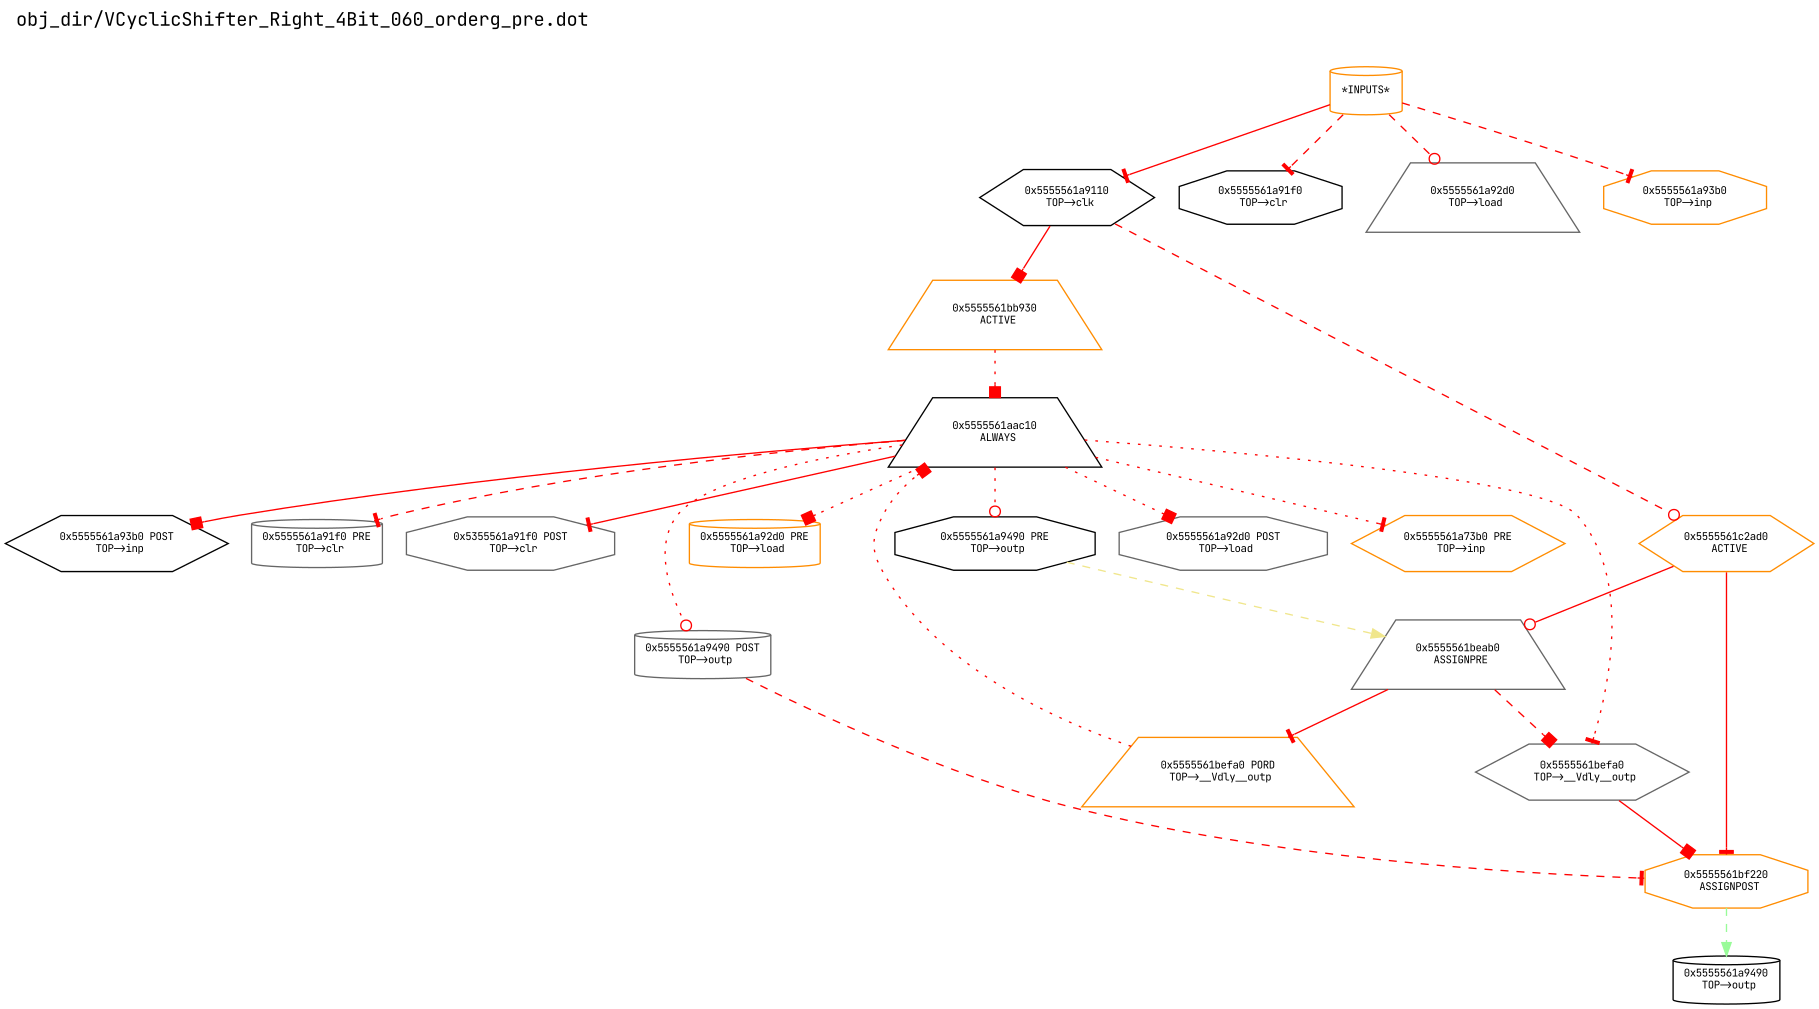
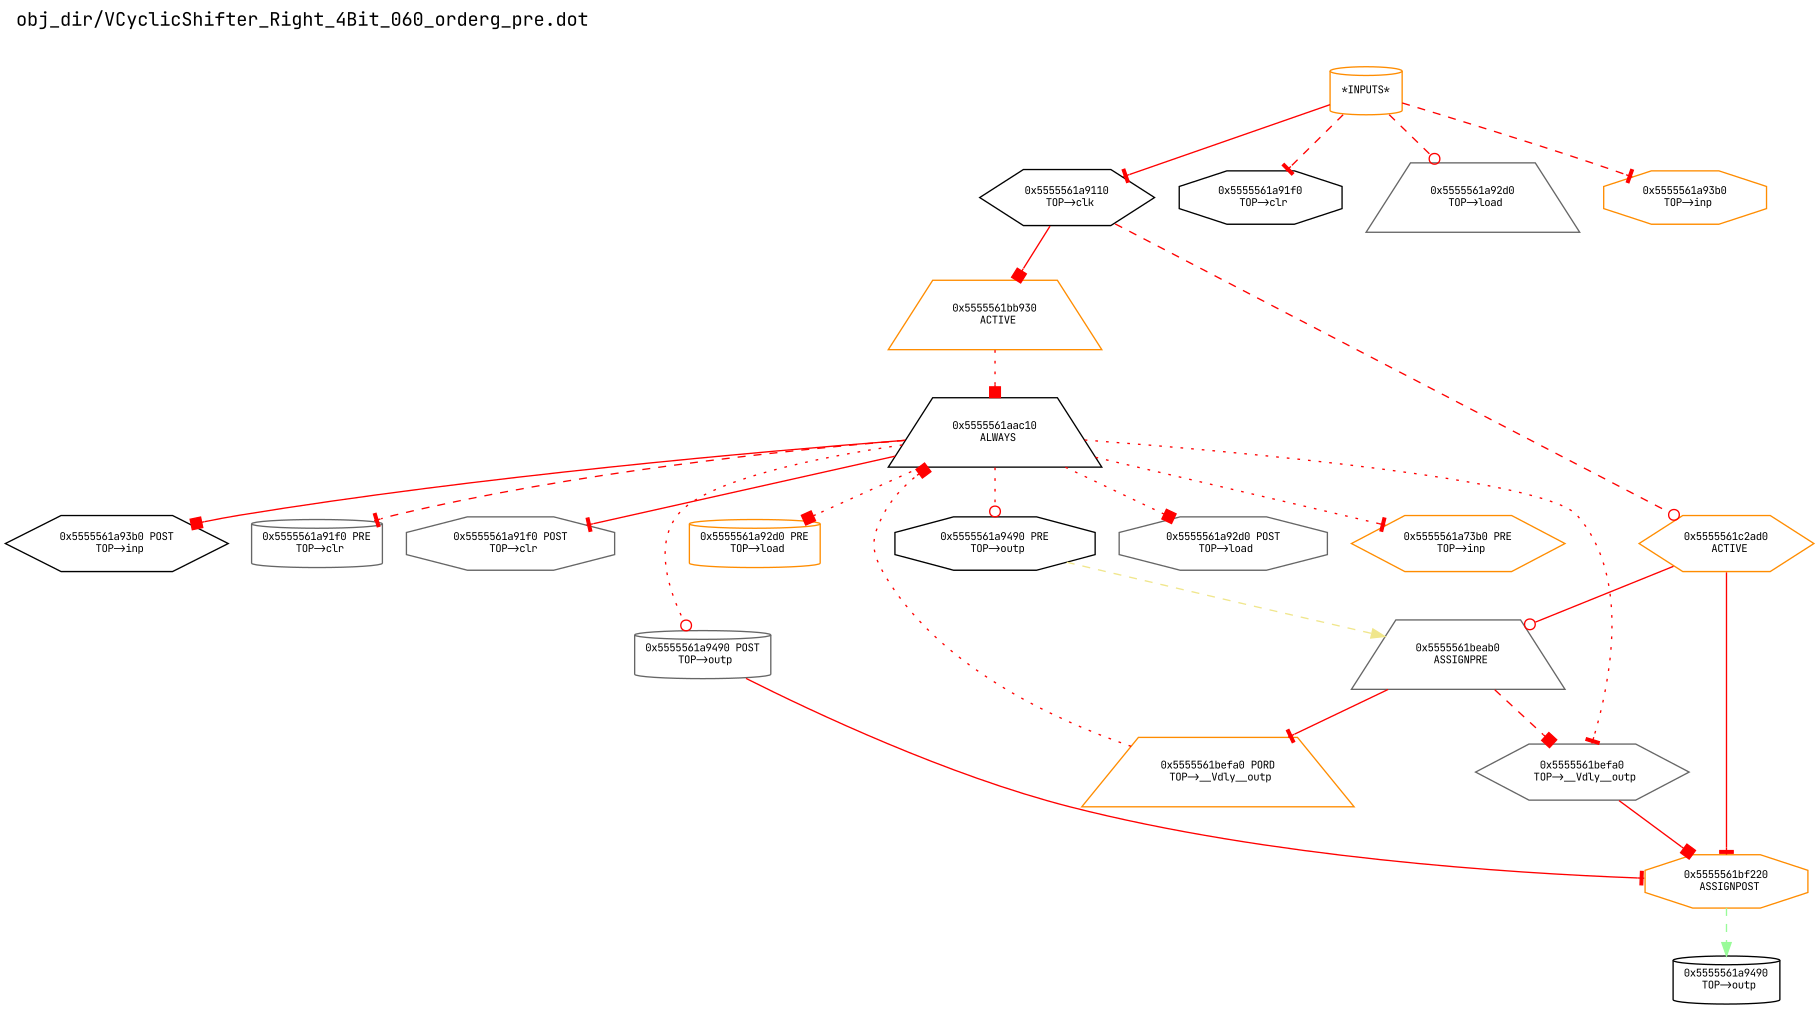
node "0x5355561a91f0 POST TOP->clr": label "0x5355561a91f0 POST TOP->clr" -> "0x5555561a91f0 POST TOP->clr"
edge "0x5555561a9490 POST TOP->outp" -> "0x5555561bf220 ASSIGNPOST": style dashed -> solid
